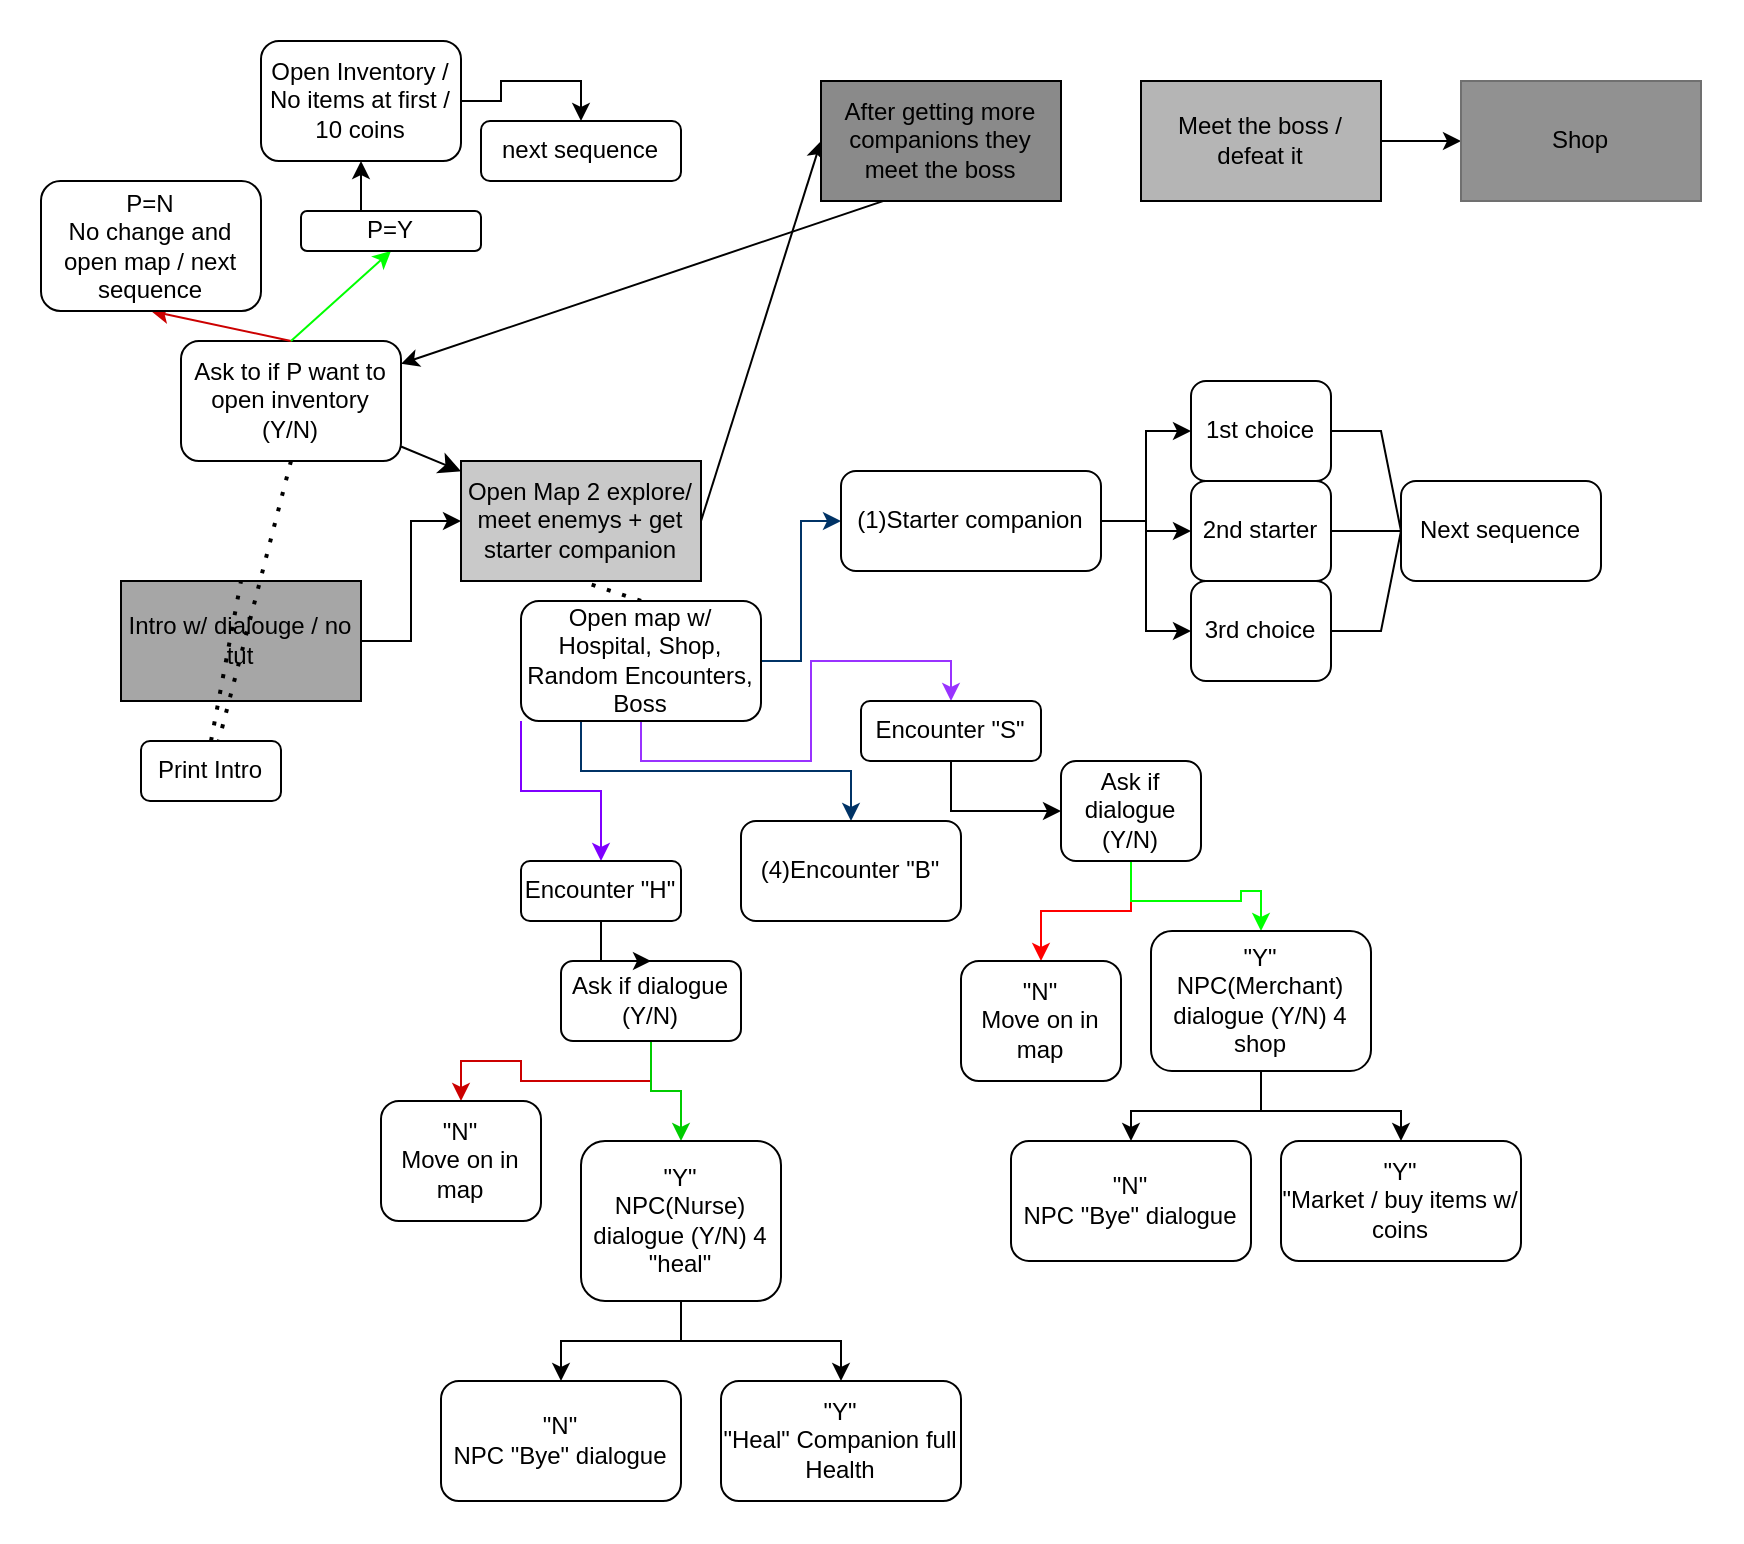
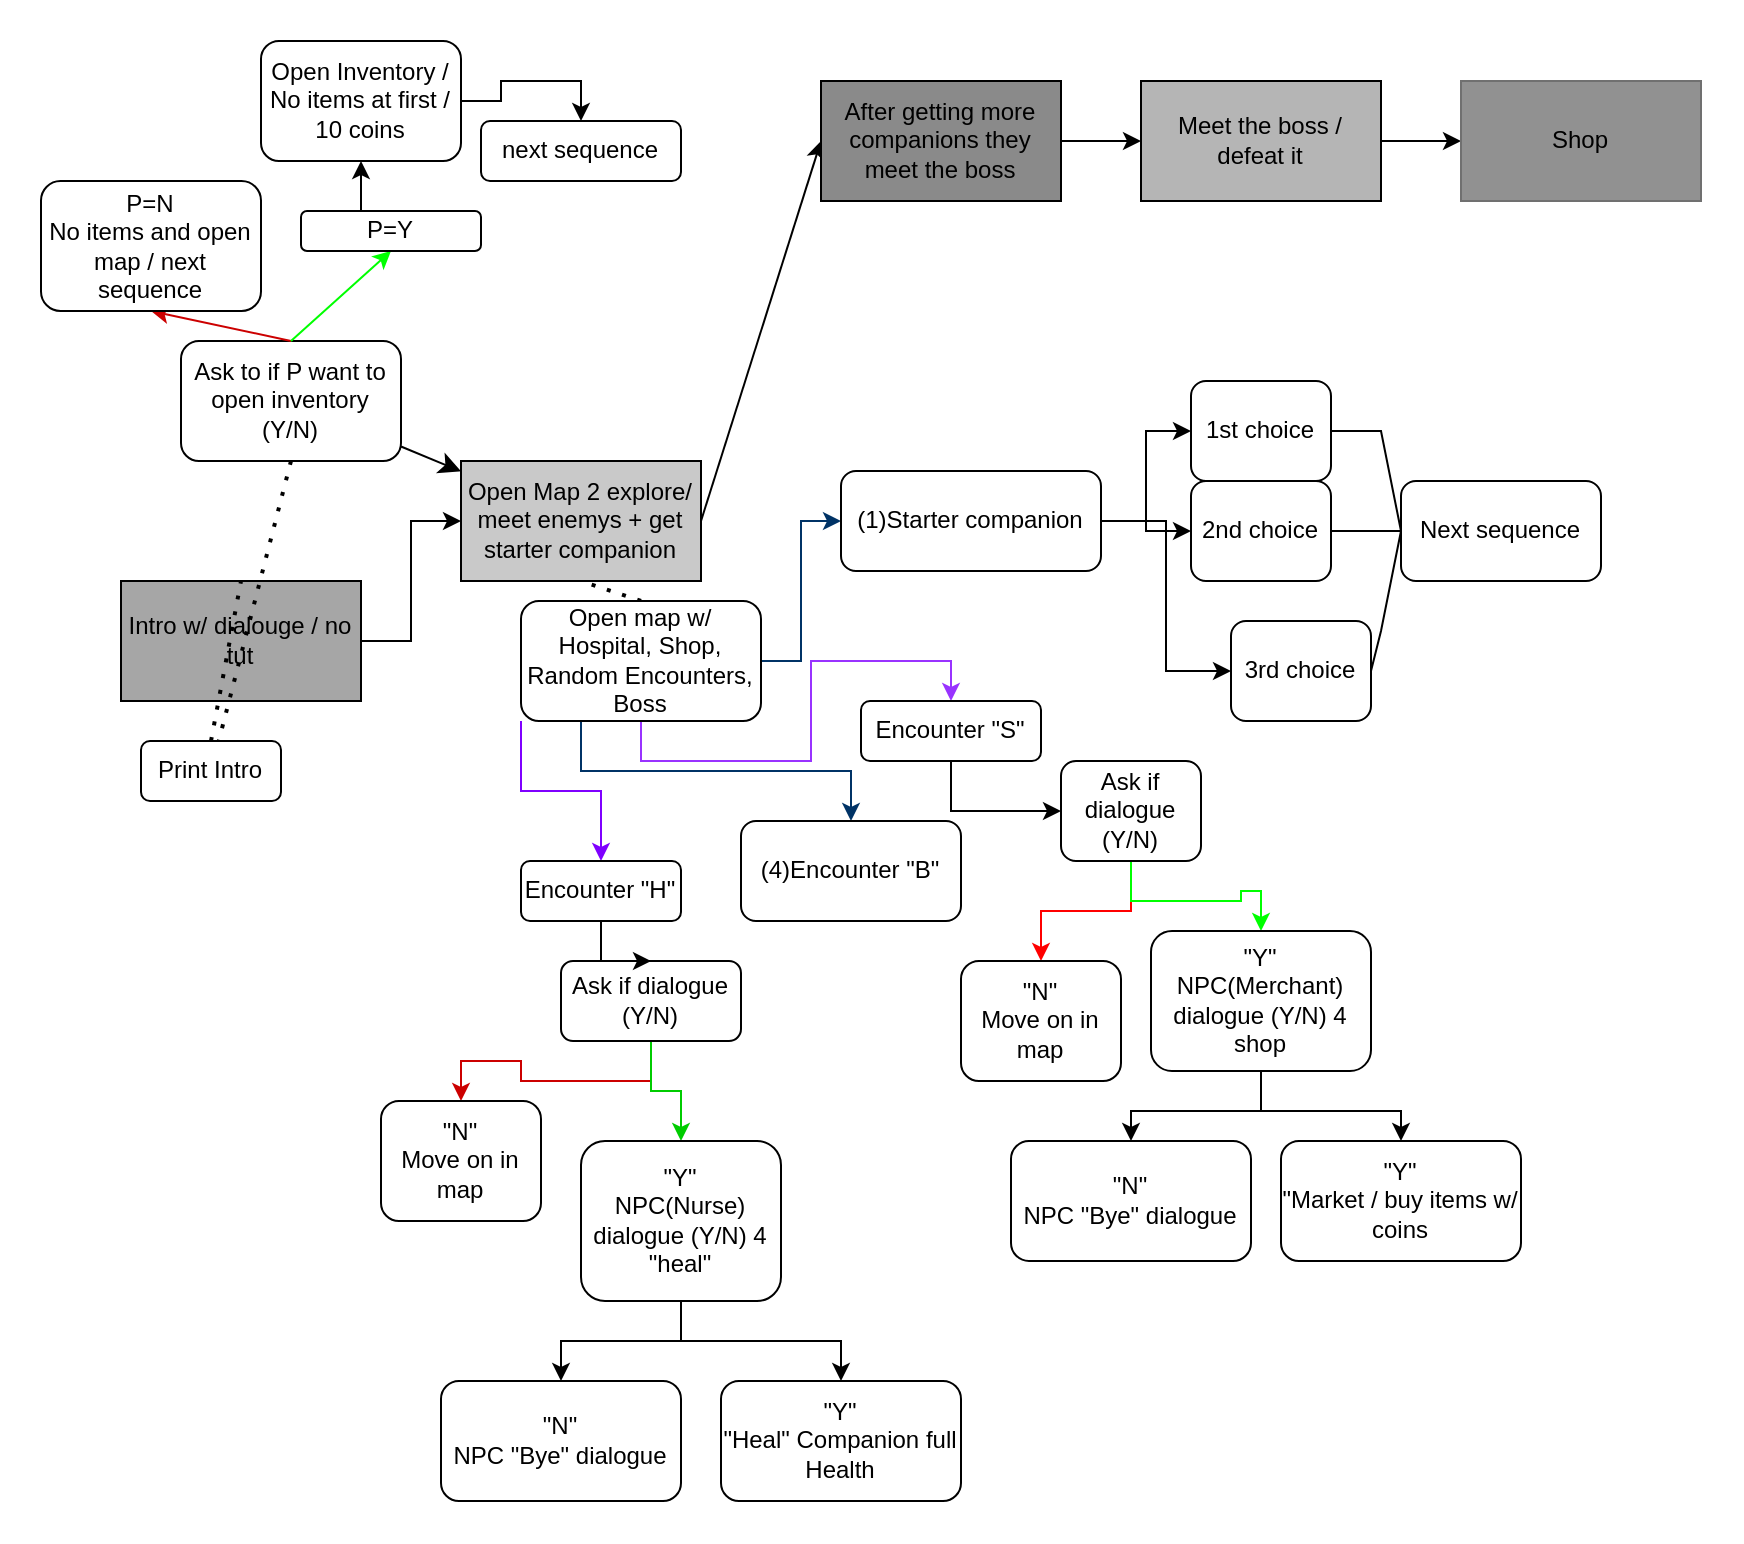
node "P=N No change and open map / next sequence": label "P=N No change and open map / next sequence" -> "P=N No items and open map / next sequence"
edge "After getting more companions they meet the boss" -> "Ask to if P want to open inventory (Y/N)": now "After getting more companions they meet the boss" -> "Meet the boss / defeat it"
node "2nd starter": label "2nd starter" -> "2nd choice"
node "3rd choice": moved (1261, 631) -> (1301, 671)
